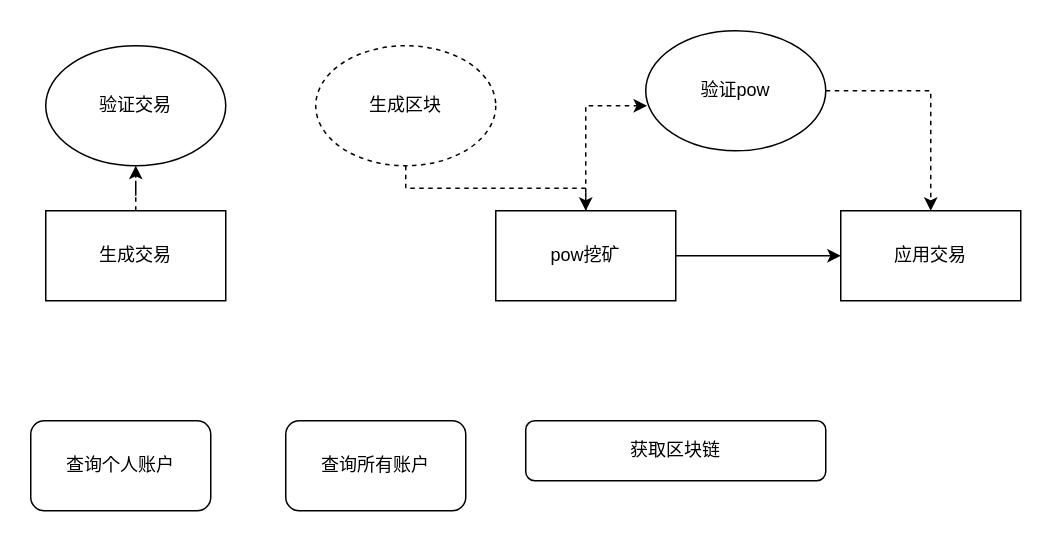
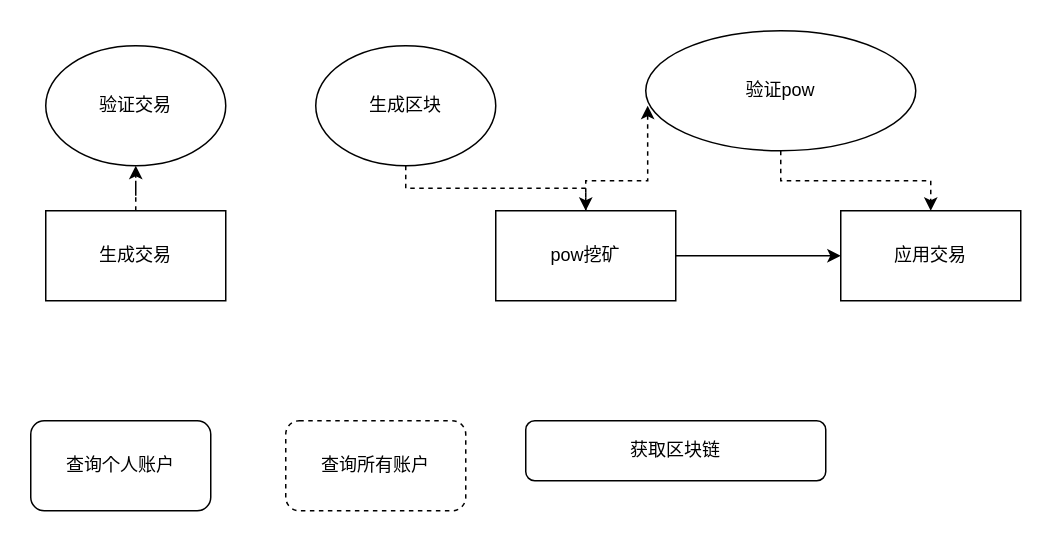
node "验证pow": size 180x120 -> 270x120
node "生成区块": style dashed -> solid
node "查询所有账户": style solid -> dashed
